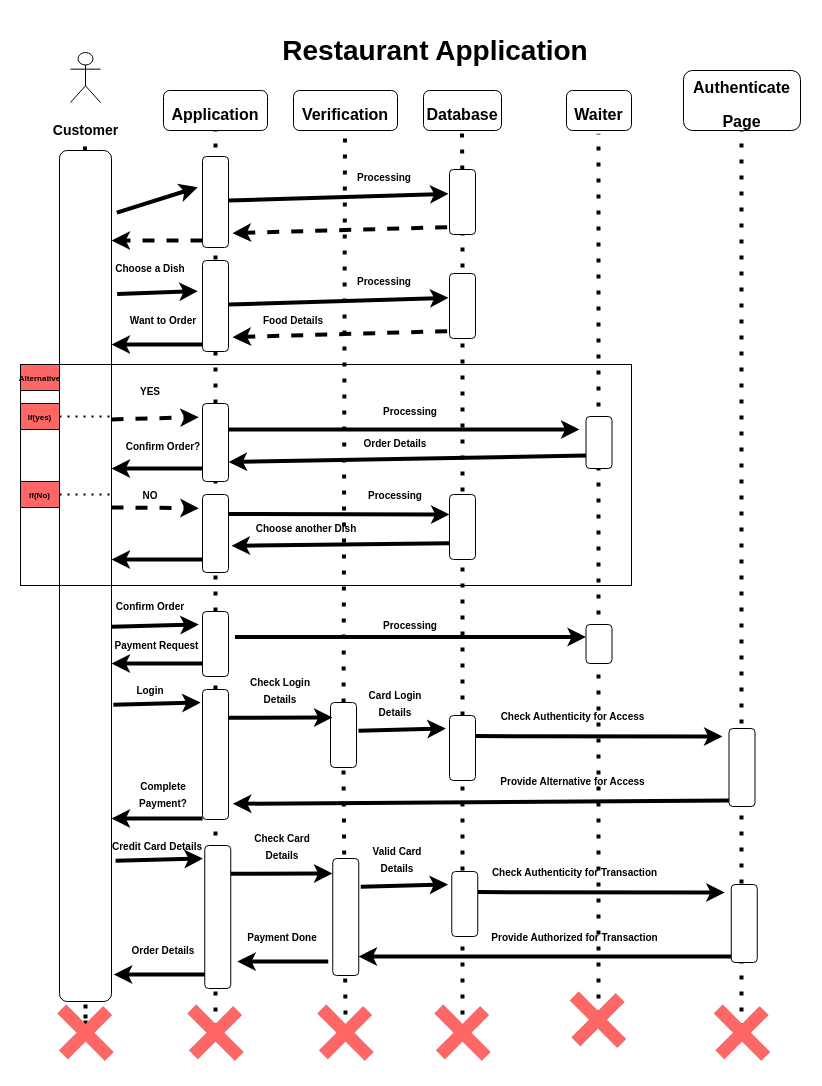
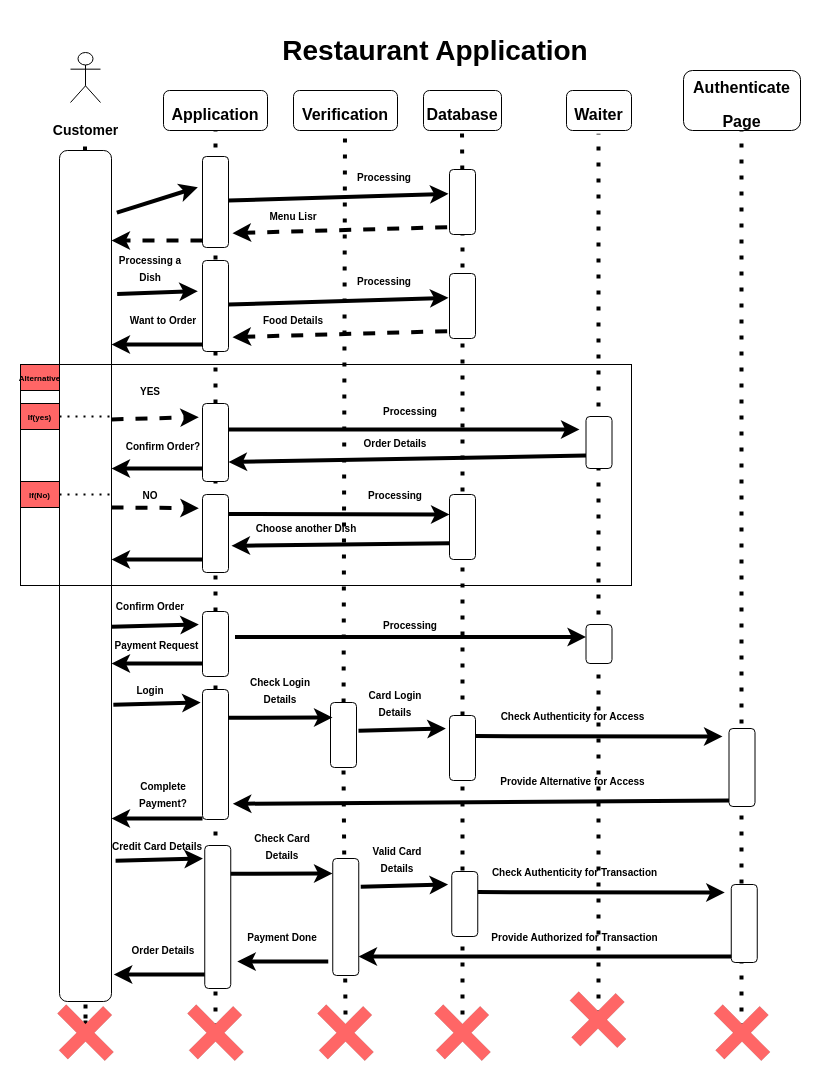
node "Menu Lisr": added
node "Choose a Dish": label "Choose a Dish" -> "Processing a Dish"
